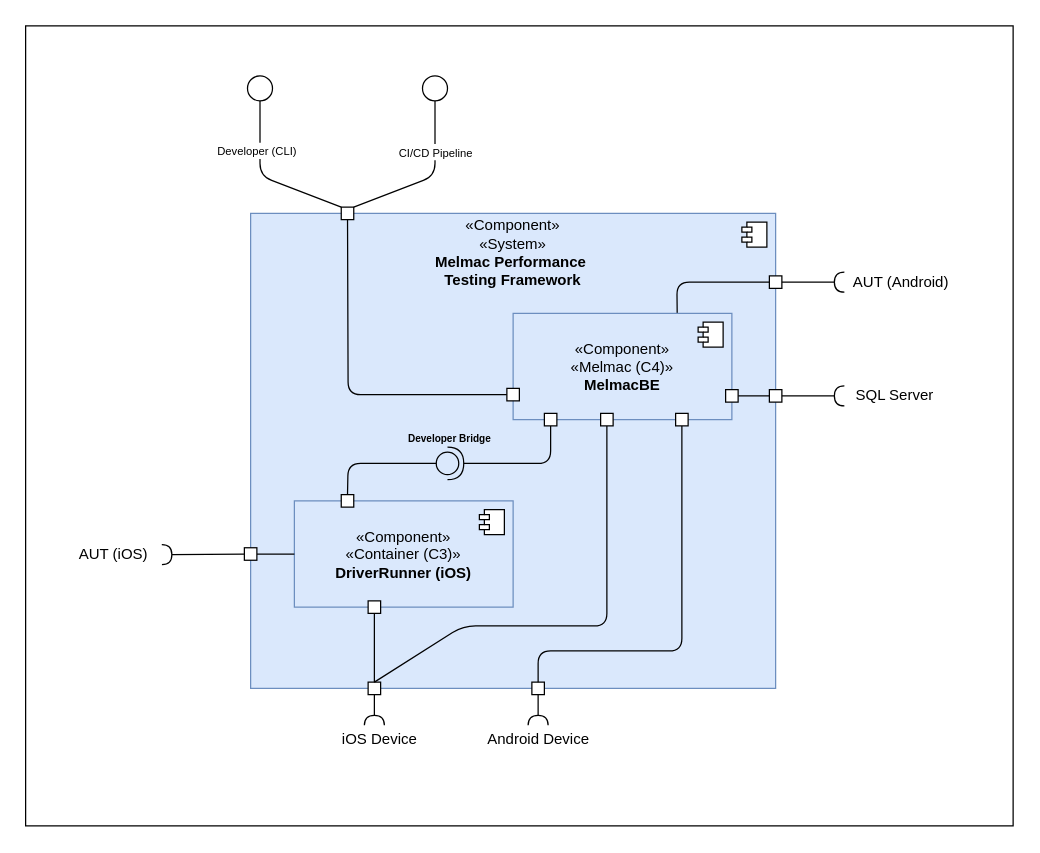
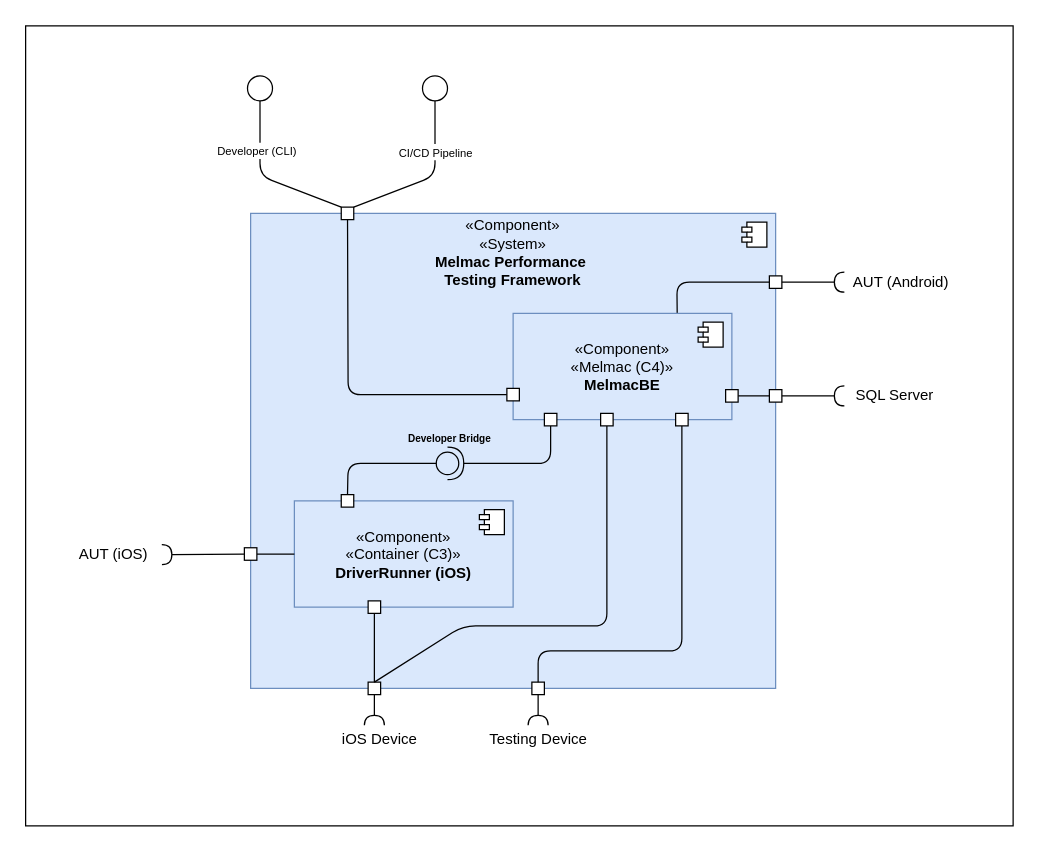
node "Android Device": label "Android Device" -> "Testing Device"
